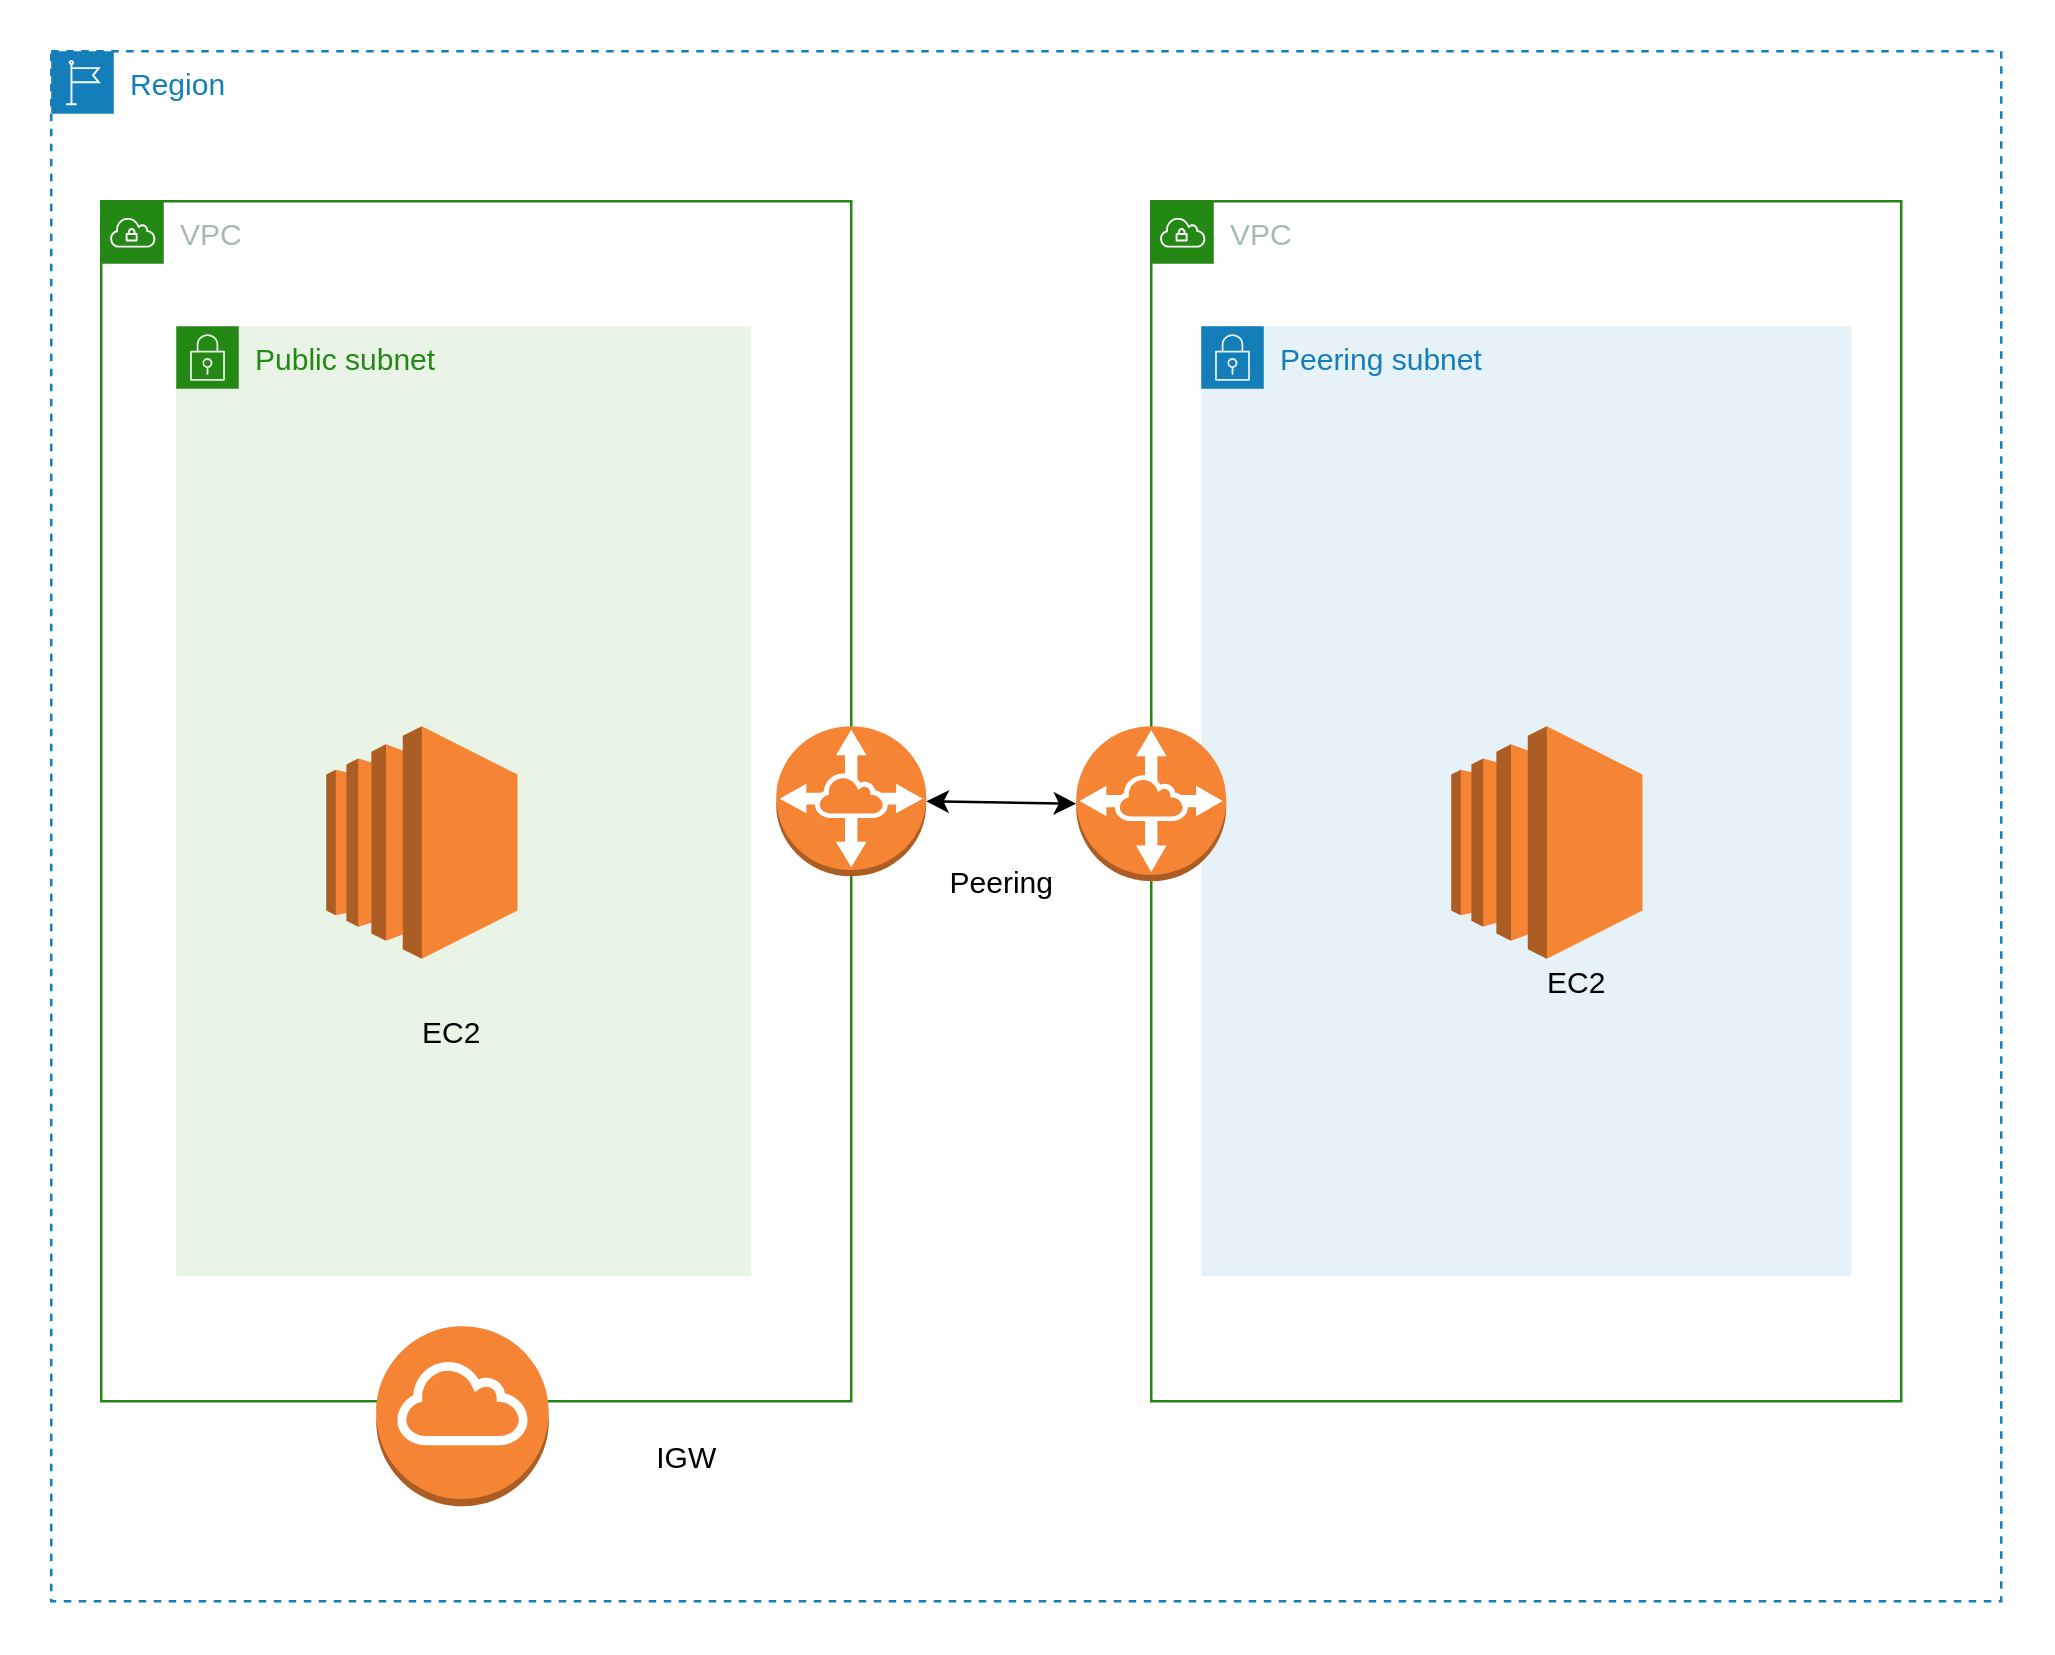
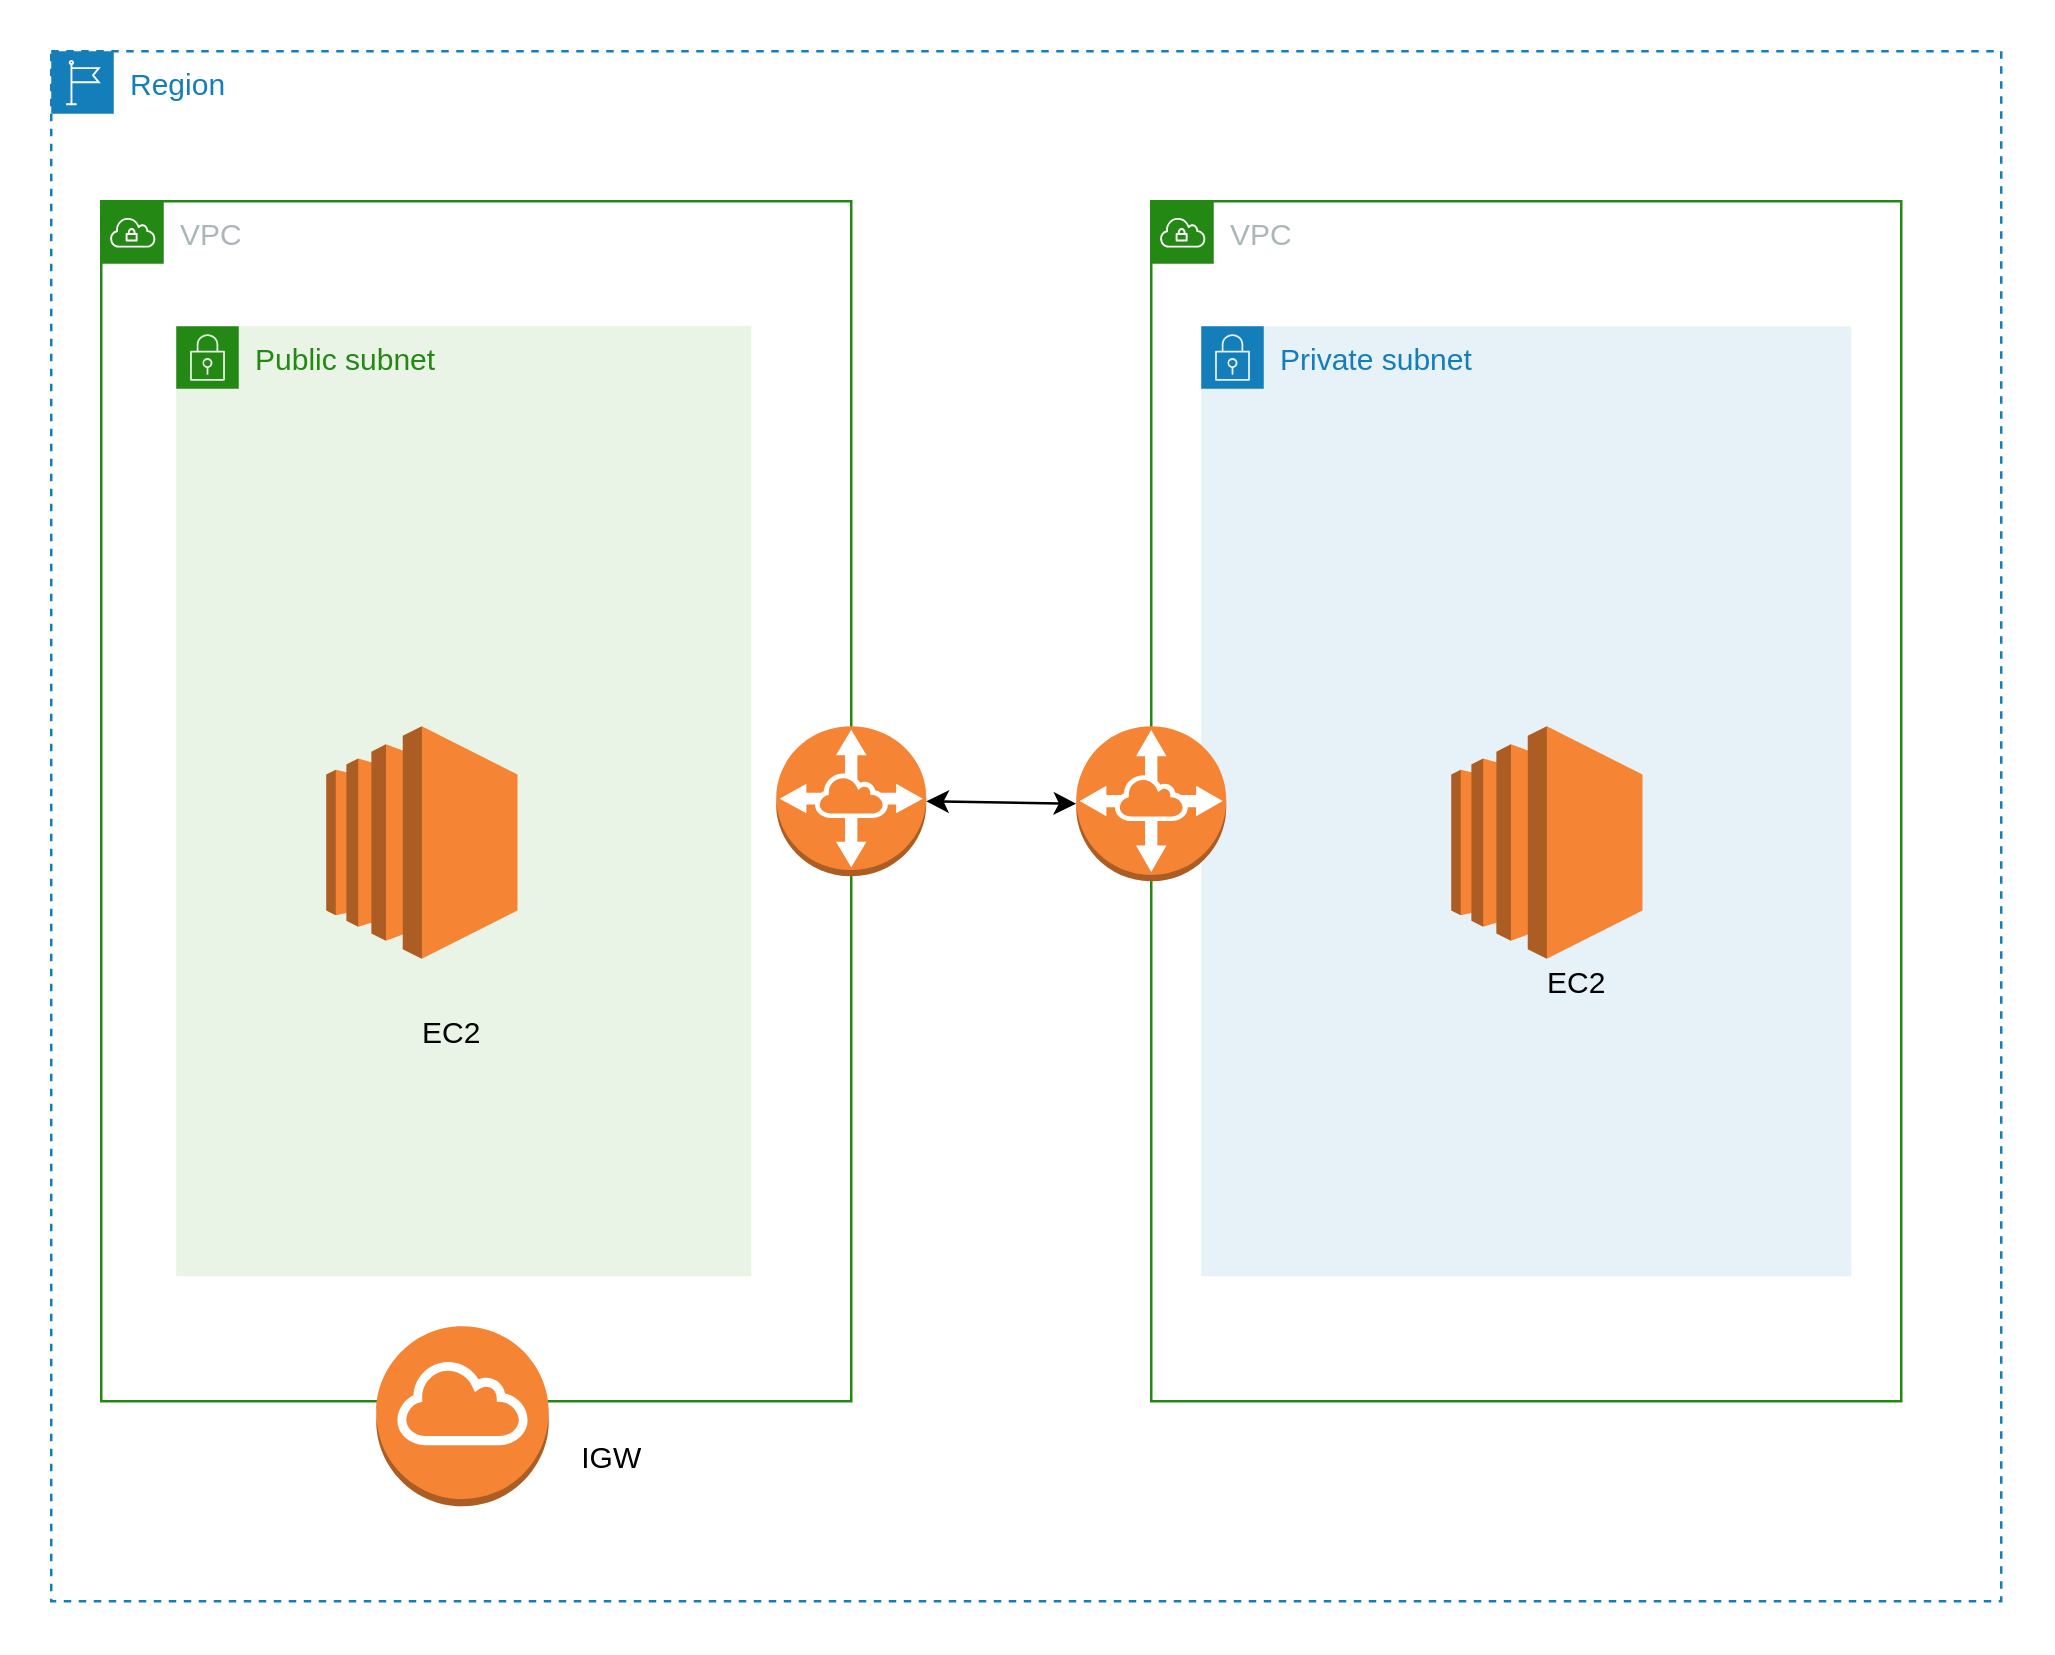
node "Peering subnet": label "Peering subnet" -> "Private subnet"
node "Peering": removed
node "IGW": moved (686, 1459) -> (611, 1459)
